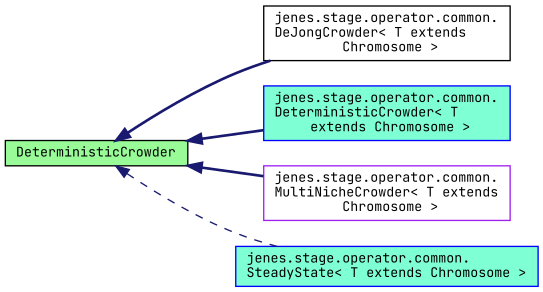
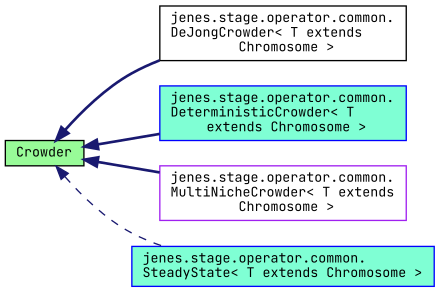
node "DeterministicCrowder": label "DeterministicCrowder" -> "Crowder"
